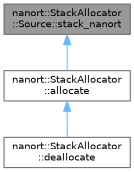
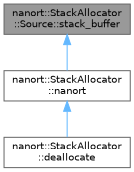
node "nanort::StackAllocator ::Source::stack_nanort": label "nanort::StackAllocator ::Source::stack_nanort" -> "nanort::StackAllocator ::Source::stack_buffer"
node "nanort::StackAllocator ::allocate": label "nanort::StackAllocator ::allocate" -> "nanort::StackAllocator ::nanort"
